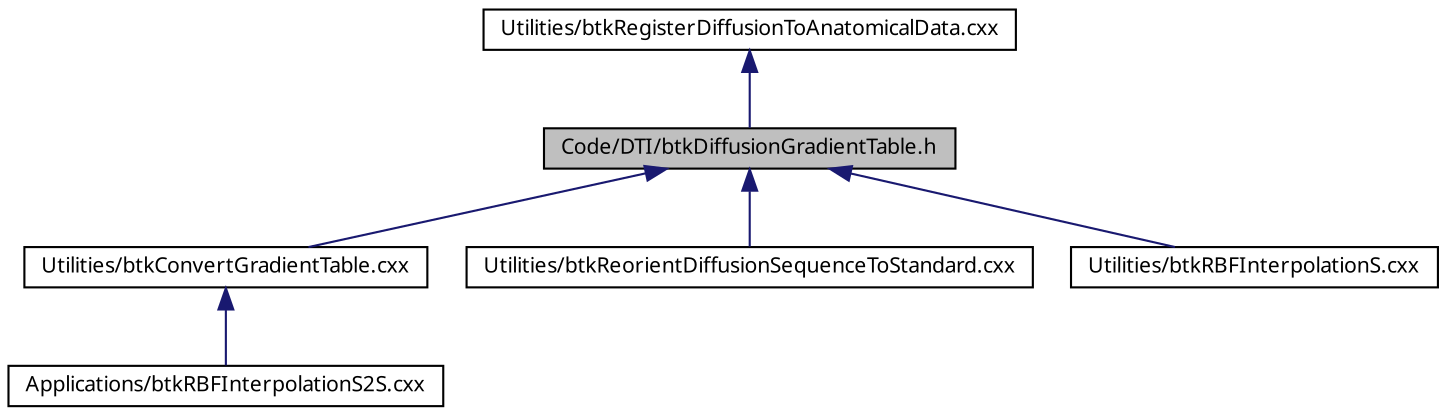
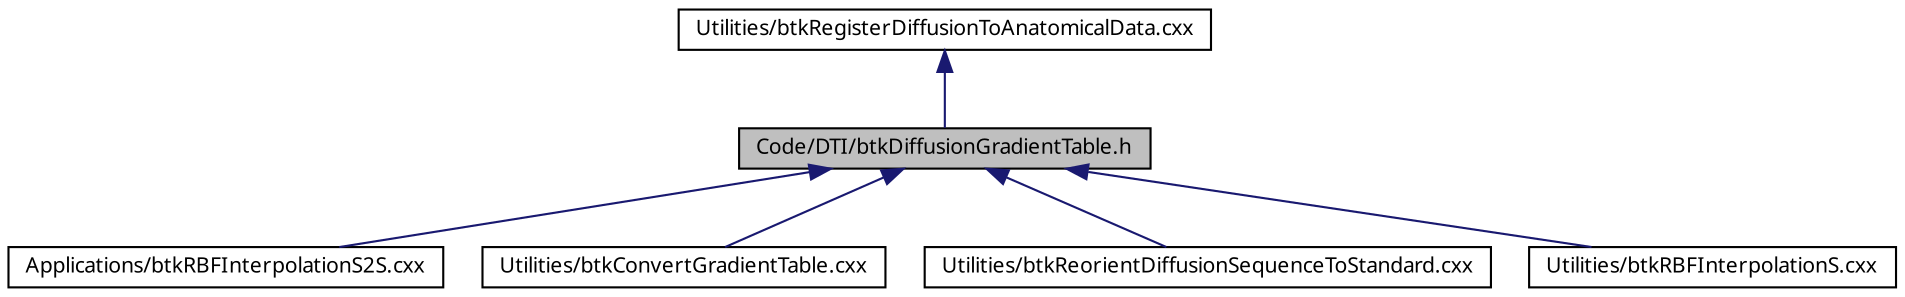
edge "Applications/btkRBFInterpolationS2S.cxx" -> "Utilities/btkConvertGradientTable.cxx": now "Applications/btkRBFInterpolationS2S.cxx" -> "Code/DTI/btkDiffusionGradientTable.h"
